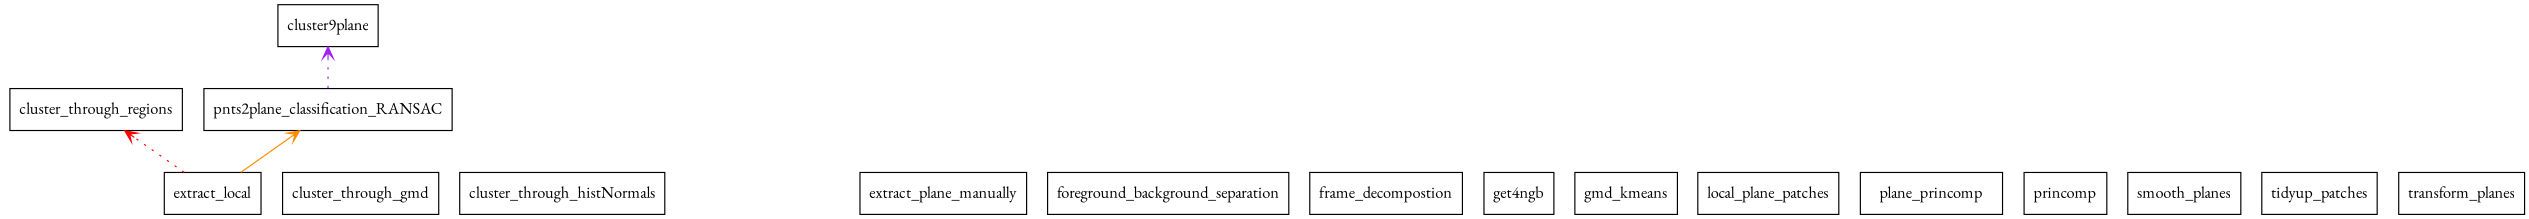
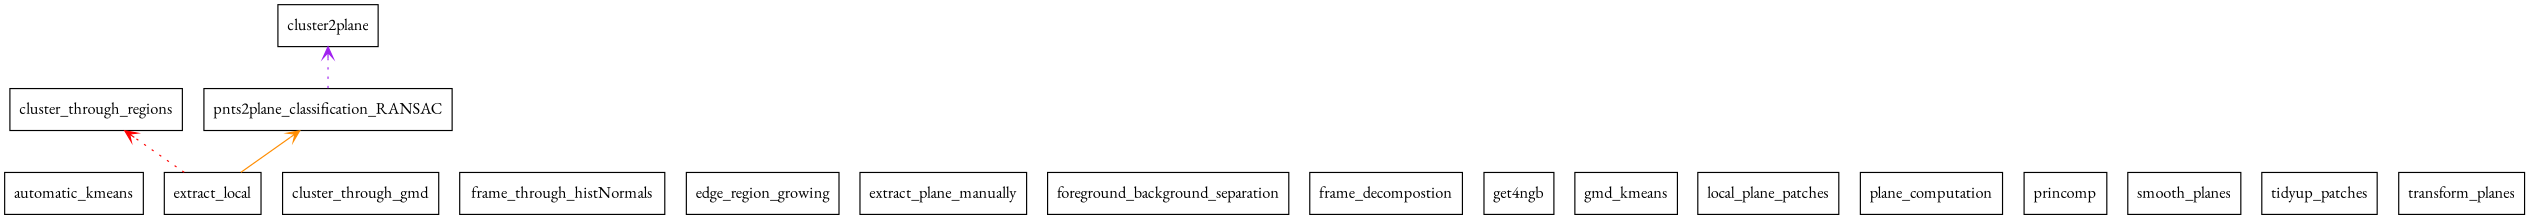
node "cluster9plane": label "cluster9plane" -> "cluster2plane"
node "automatic_kmeans": added
node "cluster_through_histNormals": label "cluster_through_histNormals" -> "frame_through_histNormals"
node "edge_region_growing": added
node "plane_princomp": label "plane_princomp" -> "plane_computation"
